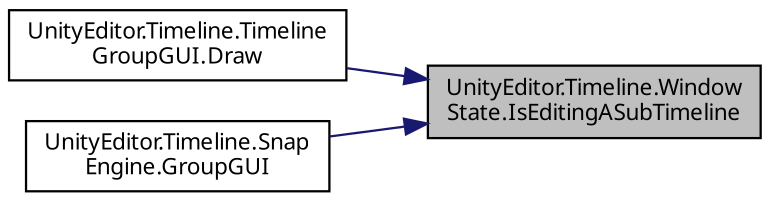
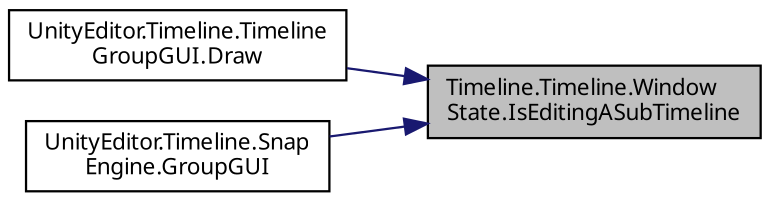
node "UnityEditor.Timeline.Window State.IsEditingASubTimeline": label "UnityEditor.Timeline.Window State.IsEditingASubTimeline" -> "Timeline.Timeline.Window State.IsEditingASubTimeline"
